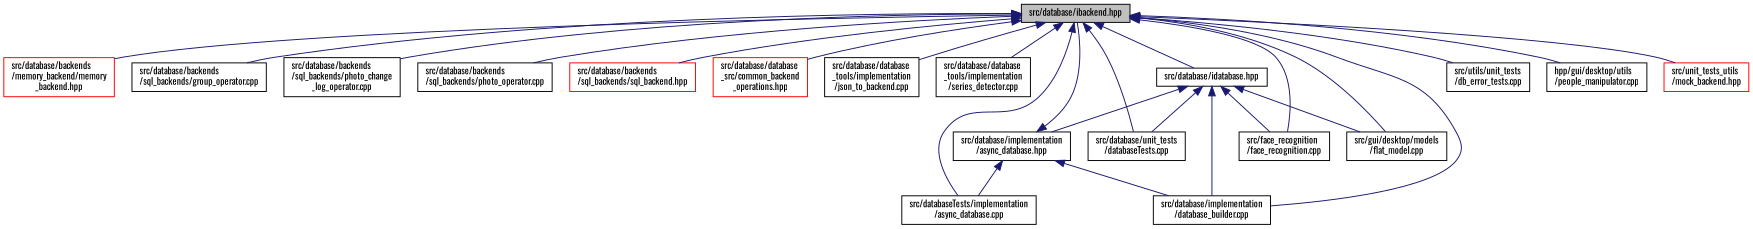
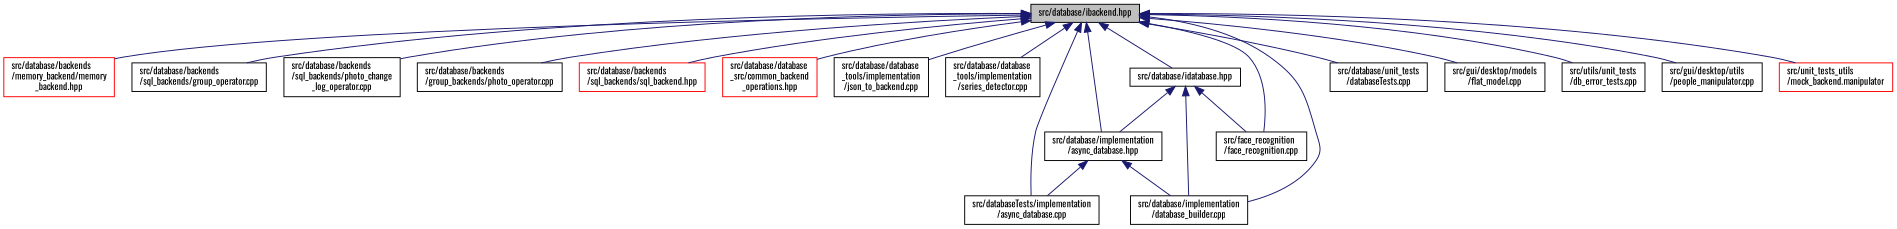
node "src/database/backends /sql_backends/photo_operator.cpp": label "src/database/backends /sql_backends/photo_operator.cpp" -> "src/database/backends /group_backends/photo_operator.cpp"
node "hpp/gui/desktop/utils /people_manipulator.cpp": label "hpp/gui/desktop/utils /people_manipulator.cpp" -> "src/gui/desktop/utils /people_manipulator.cpp"
node "src/unit_tests_utils /mock_backend.hpp": label "src/unit_tests_utils /mock_backend.hpp" -> "src/unit_tests_utils /mock_backend.manipulator"
edge "src/database/ibackend.hpp" -> "src/database/implementation /async_database.hpp": reversed
edge "src/gui/desktop/models /flat_model.cpp" -> "src/database/idatabase.hpp": removed
edge "src/database/unit_tests /databaseTests.cpp" -> "src/database/idatabase.hpp": removed
